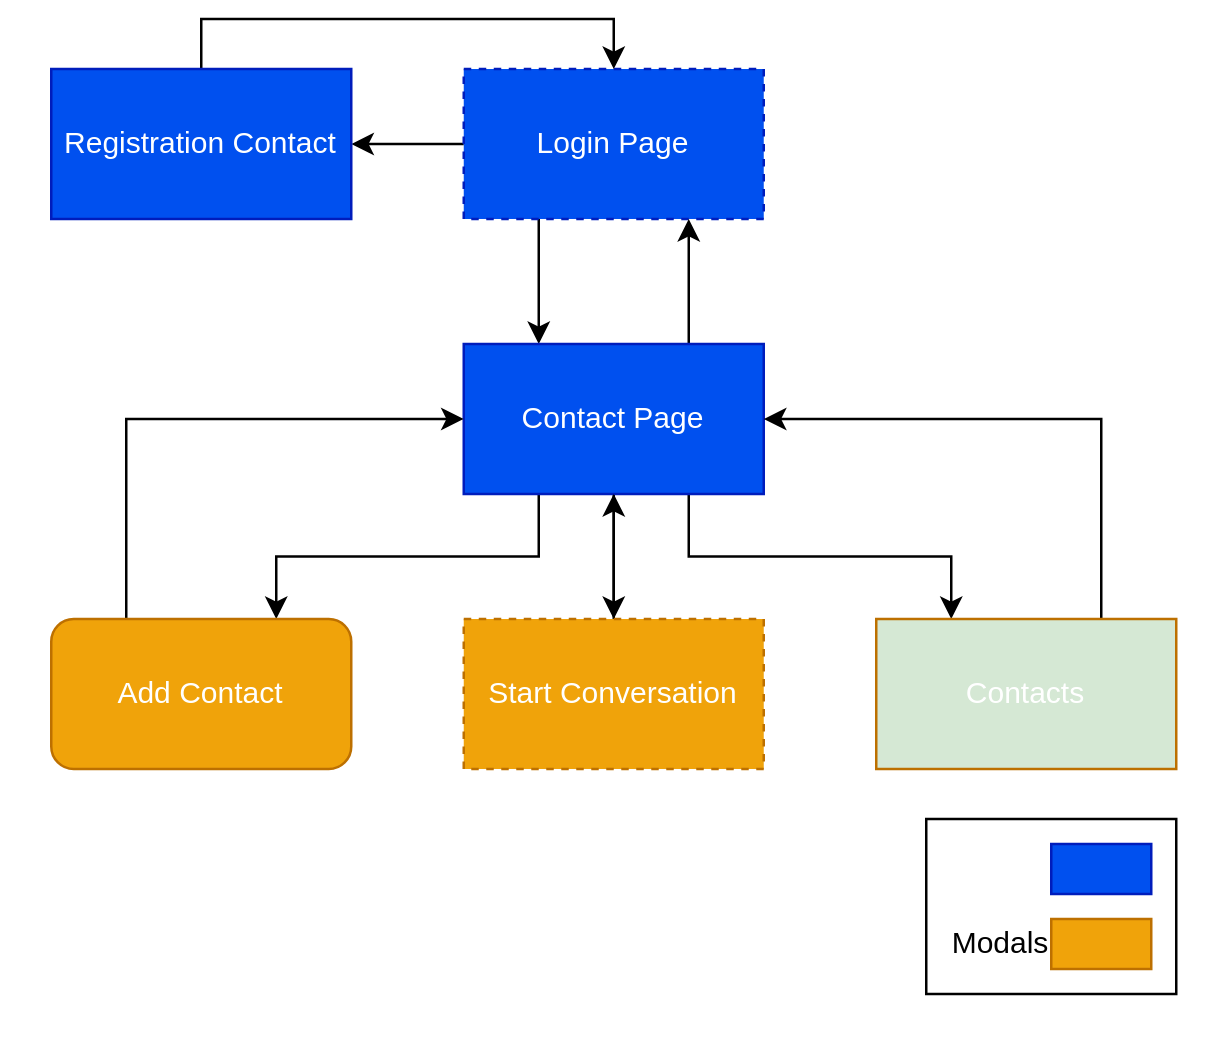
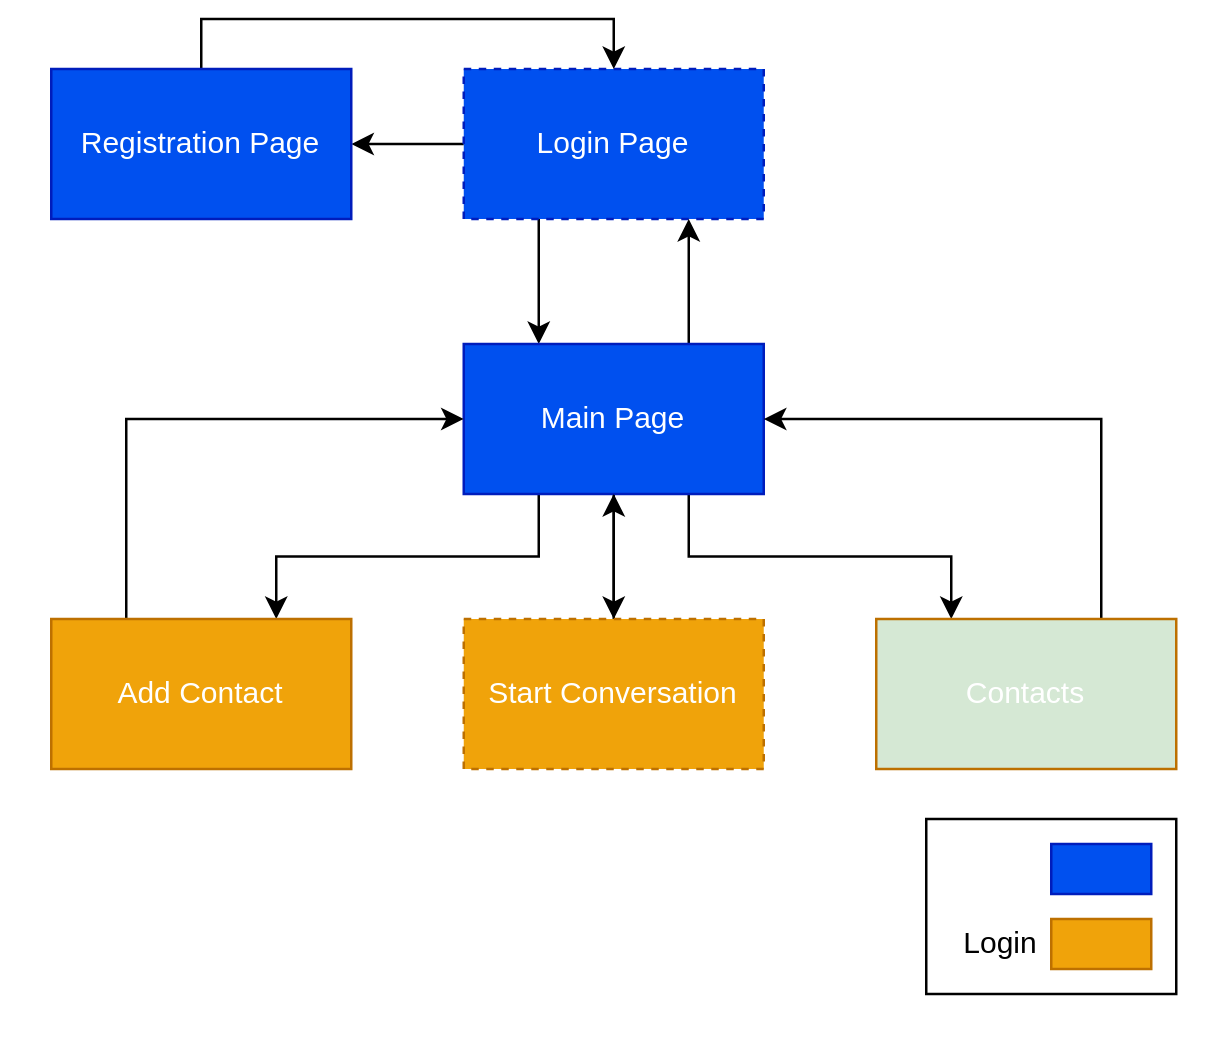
node "Registration Contact": label "Registration Contact" -> "Registration Page"
node "Contact Page": label "Contact Page" -> "Main Page"
node "Add Contact": shape rounded rectangle -> rectangle
node "Modals": label "Modals" -> "Login"
